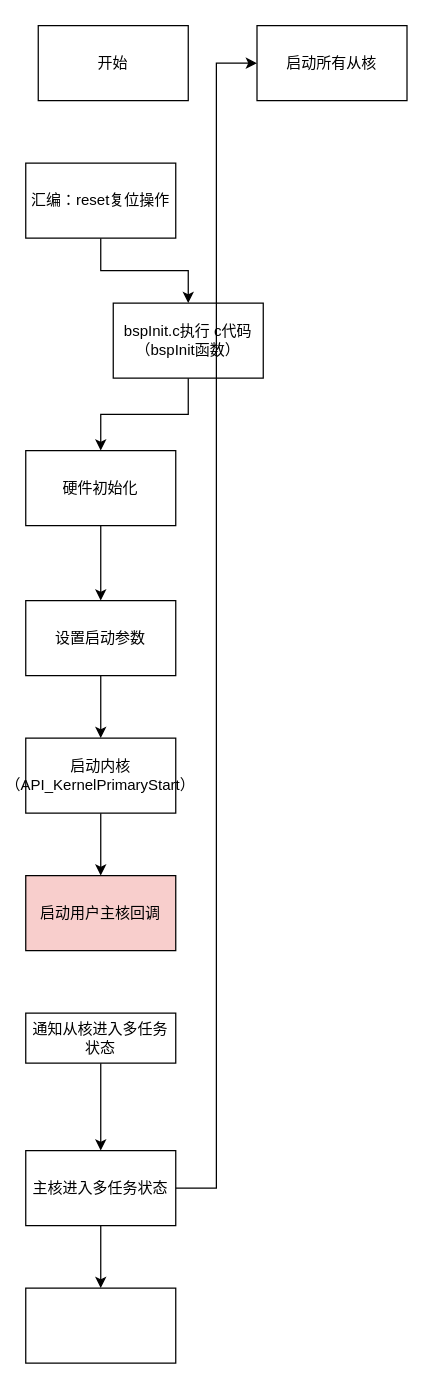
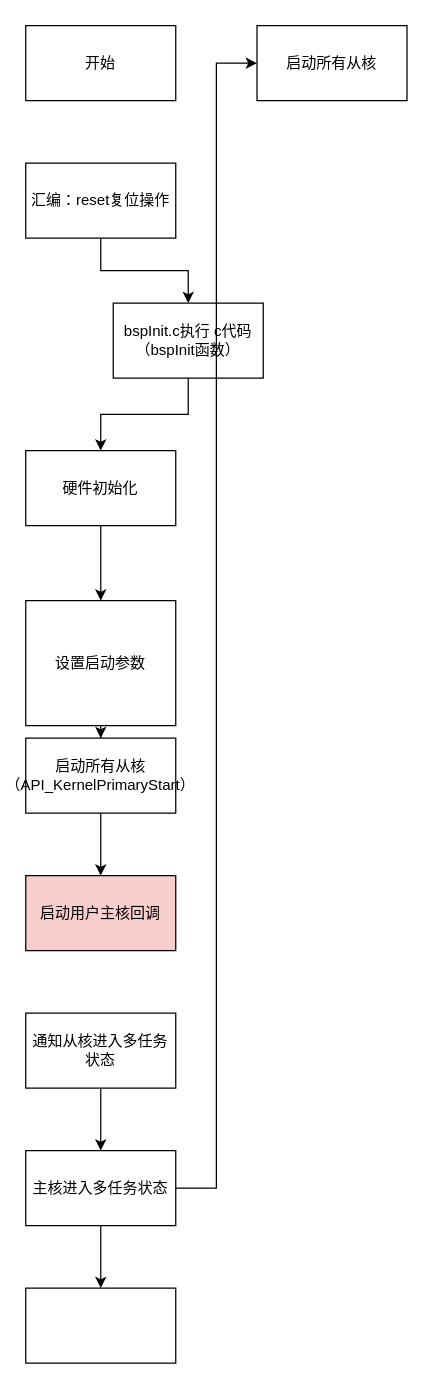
node "开始": moved (113, 63) -> (101, 63)
node "设置启动参数": size 150x75 -> 150x125
node "启动内核 （API_KernelPrimaryStart）": label "启动内核 （API_KernelPrimaryStart）" -> "启动所有从核 （API_KernelPrimaryStart）"
node "通知从核进入多任务状态": size 150x50 -> 150x75
